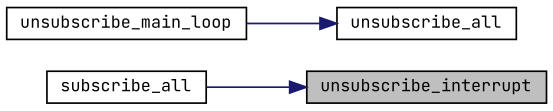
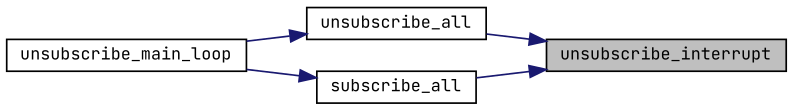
edge "unsubscribe_all" -> "unsubscribe_interrupt": added
edge "unsubscribe_main_loop" -> "subscribe_all": added
